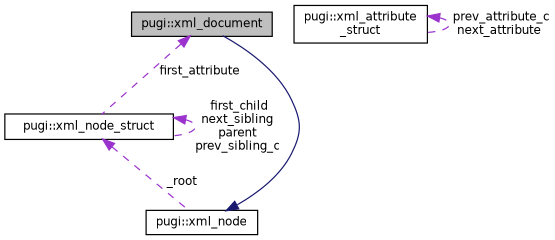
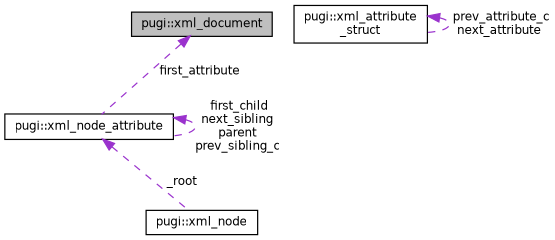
edge "pugi::xml_document" -> "pugi::xml_node": removed
node "pugi::xml_node_struct": label "pugi::xml_node_struct" -> "pugi::xml_node_attribute"
